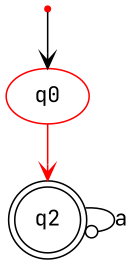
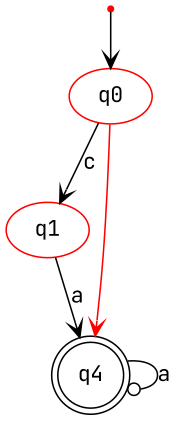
node "q2": label "q2" -> "q4"
node "q1": added
